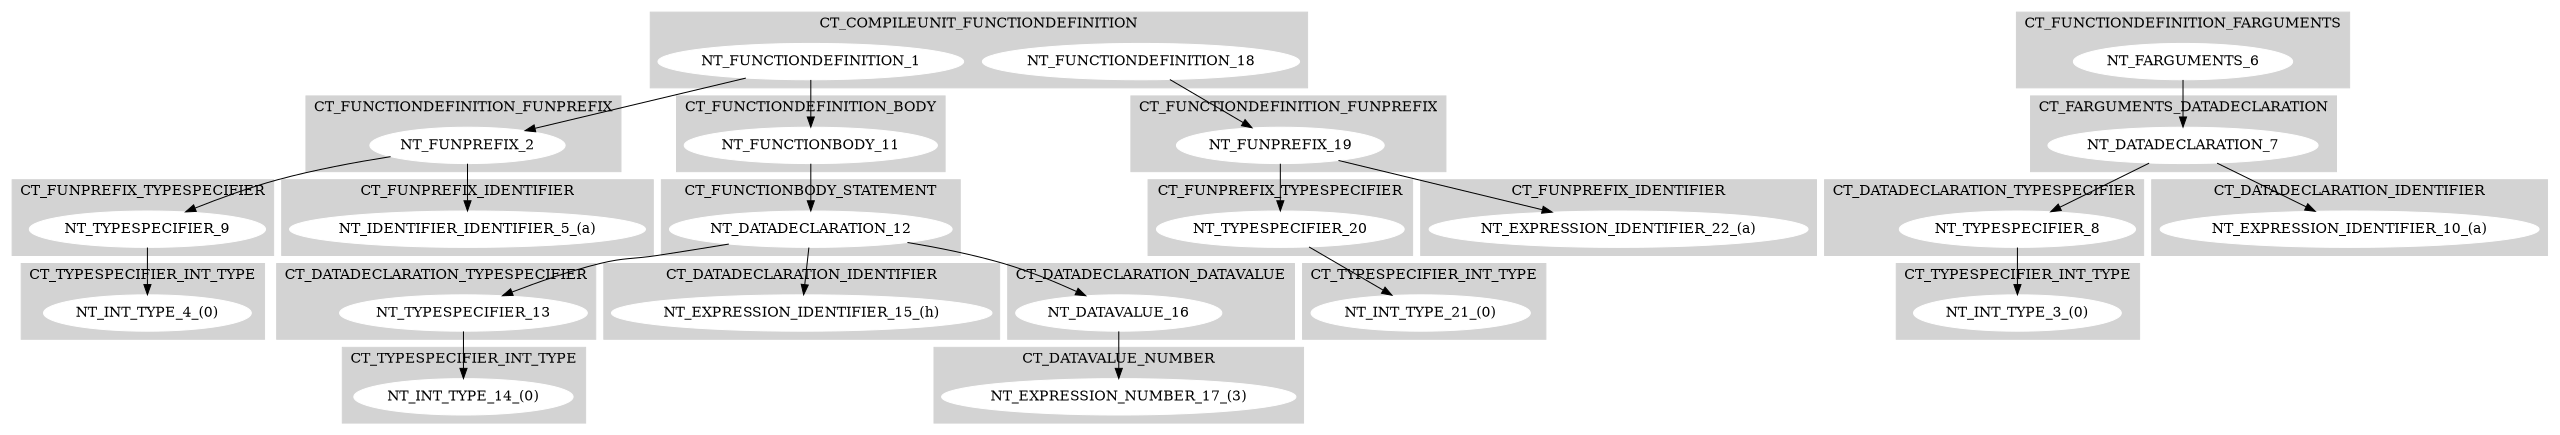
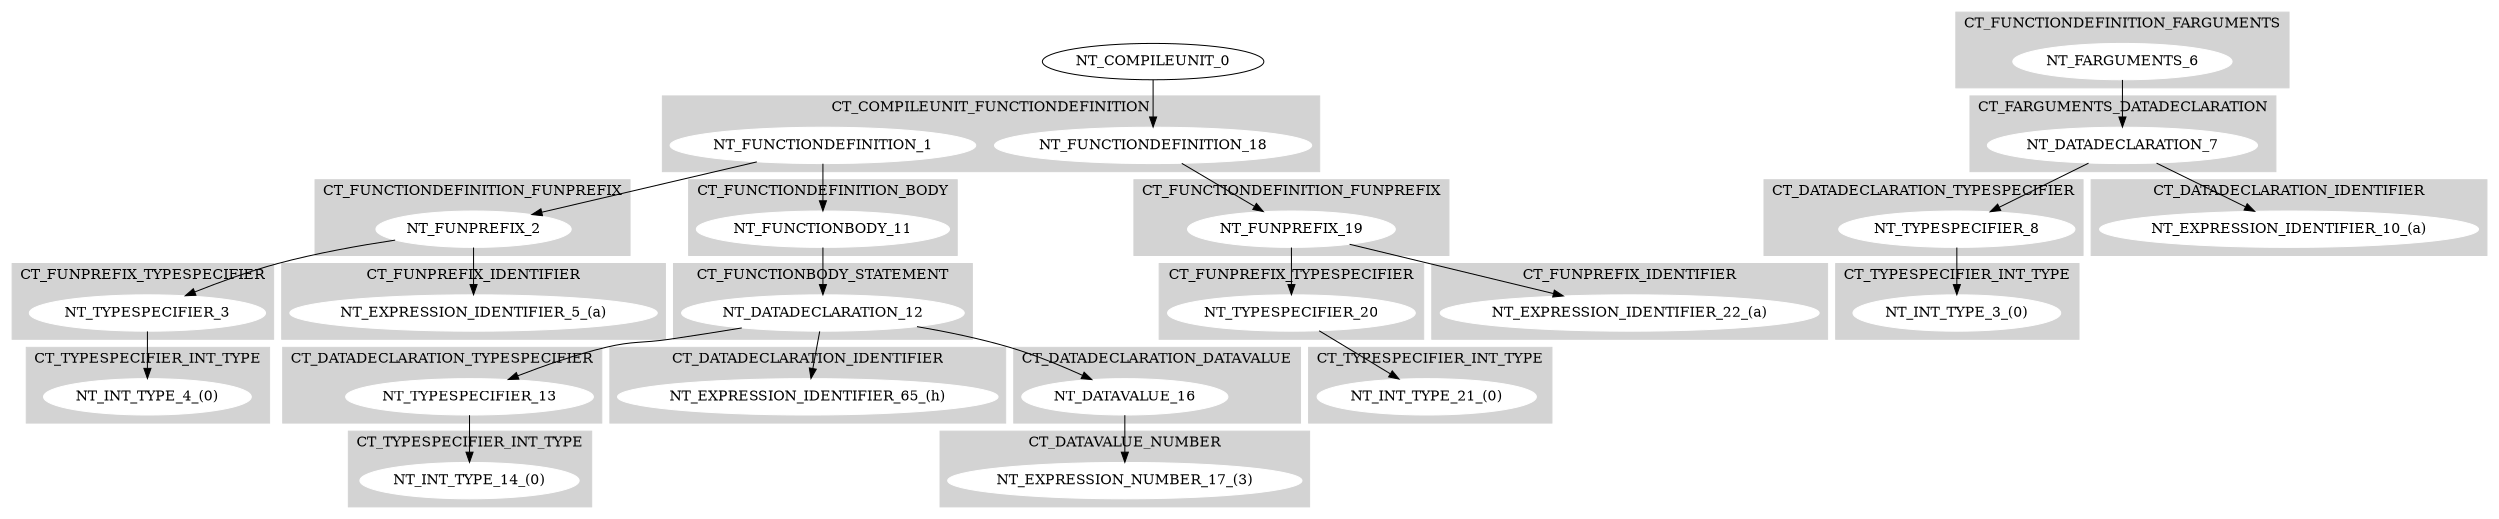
node "NT_COMPILEUNIT_0": added
node "NT_TYPESPECIFIER_9": label "NT_TYPESPECIFIER_9" -> "NT_TYPESPECIFIER_3"
node "NT_IDENTIFIER_IDENTIFIER_5_(a)": label "NT_IDENTIFIER_IDENTIFIER_5_(a)" -> "NT_EXPRESSION_IDENTIFIER_5_(a)"
node "NT_EXPRESSION_IDENTIFIER_15_(h)": label "NT_EXPRESSION_IDENTIFIER_15_(h)" -> "NT_EXPRESSION_IDENTIFIER_65_(h)"
